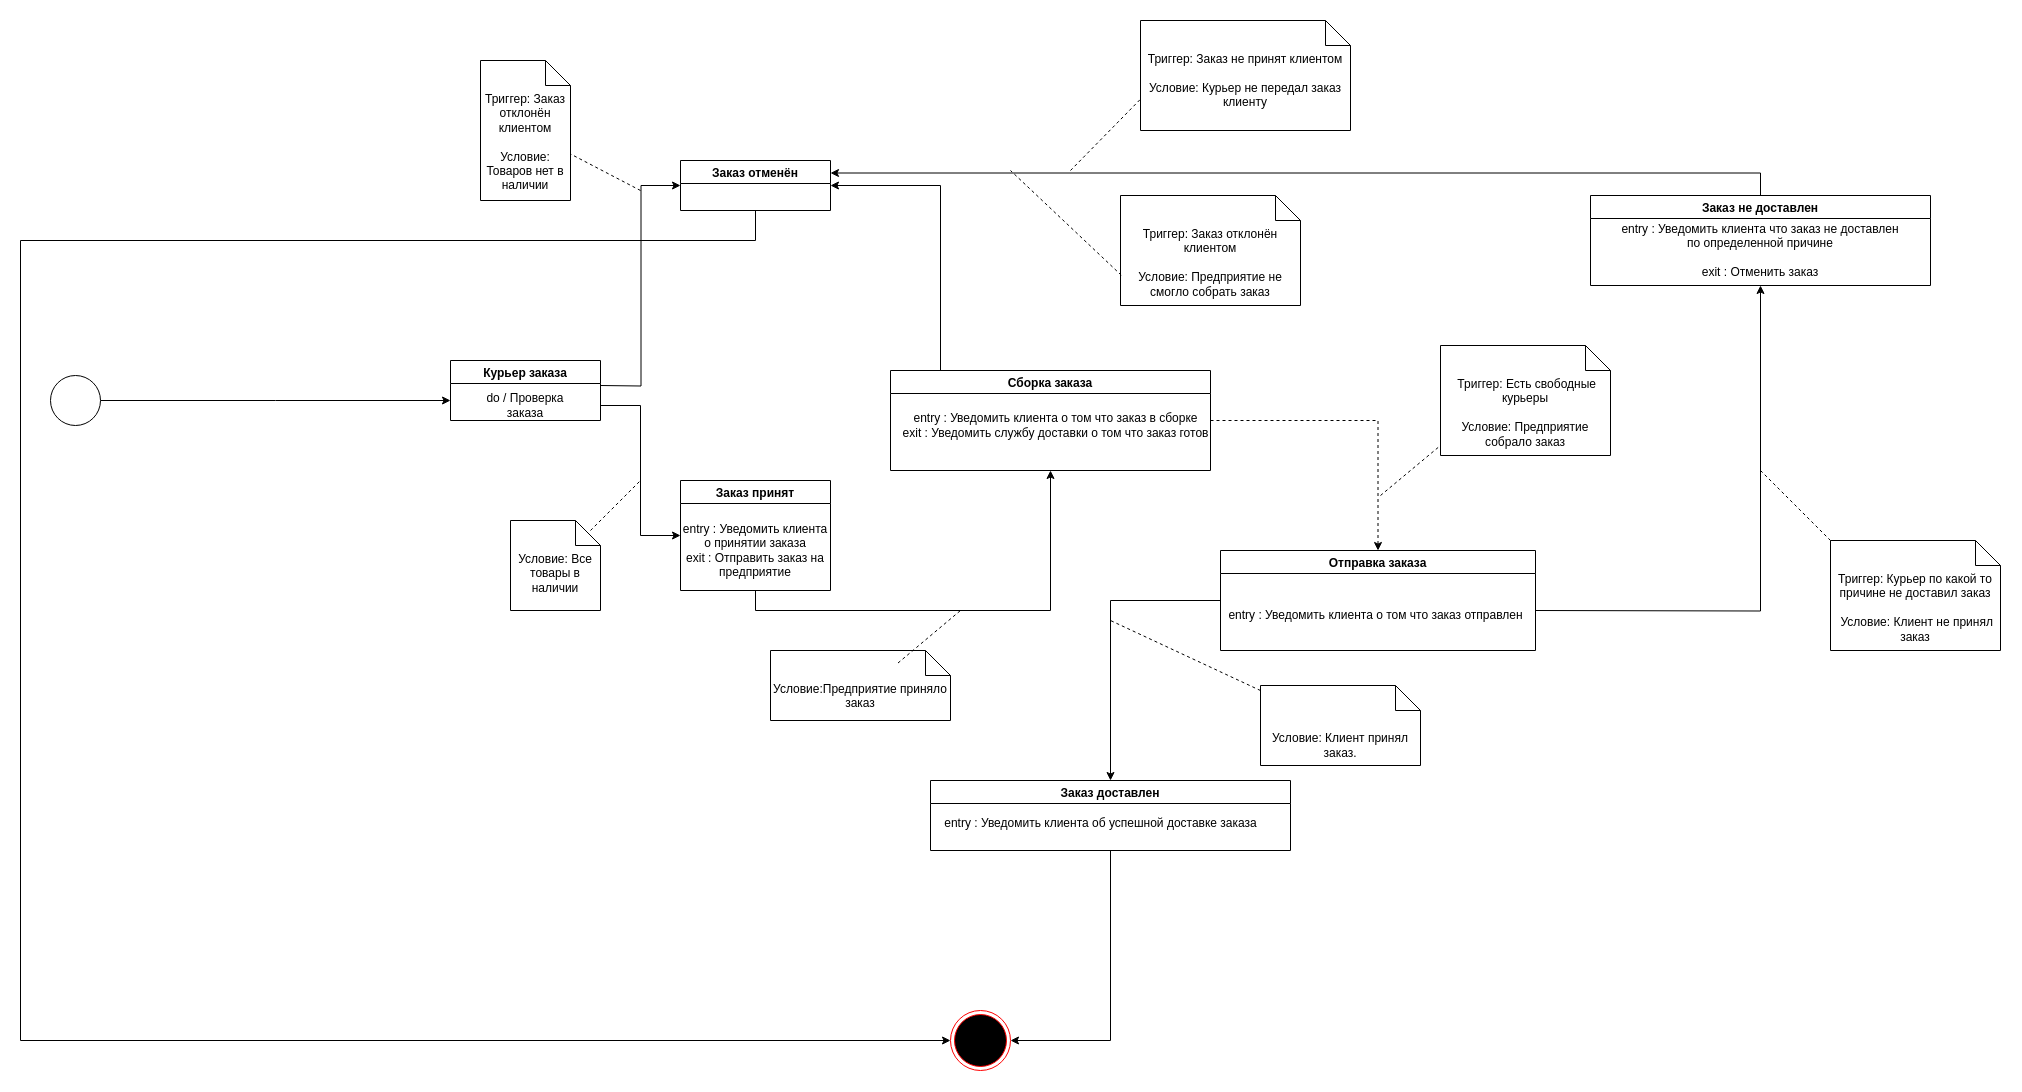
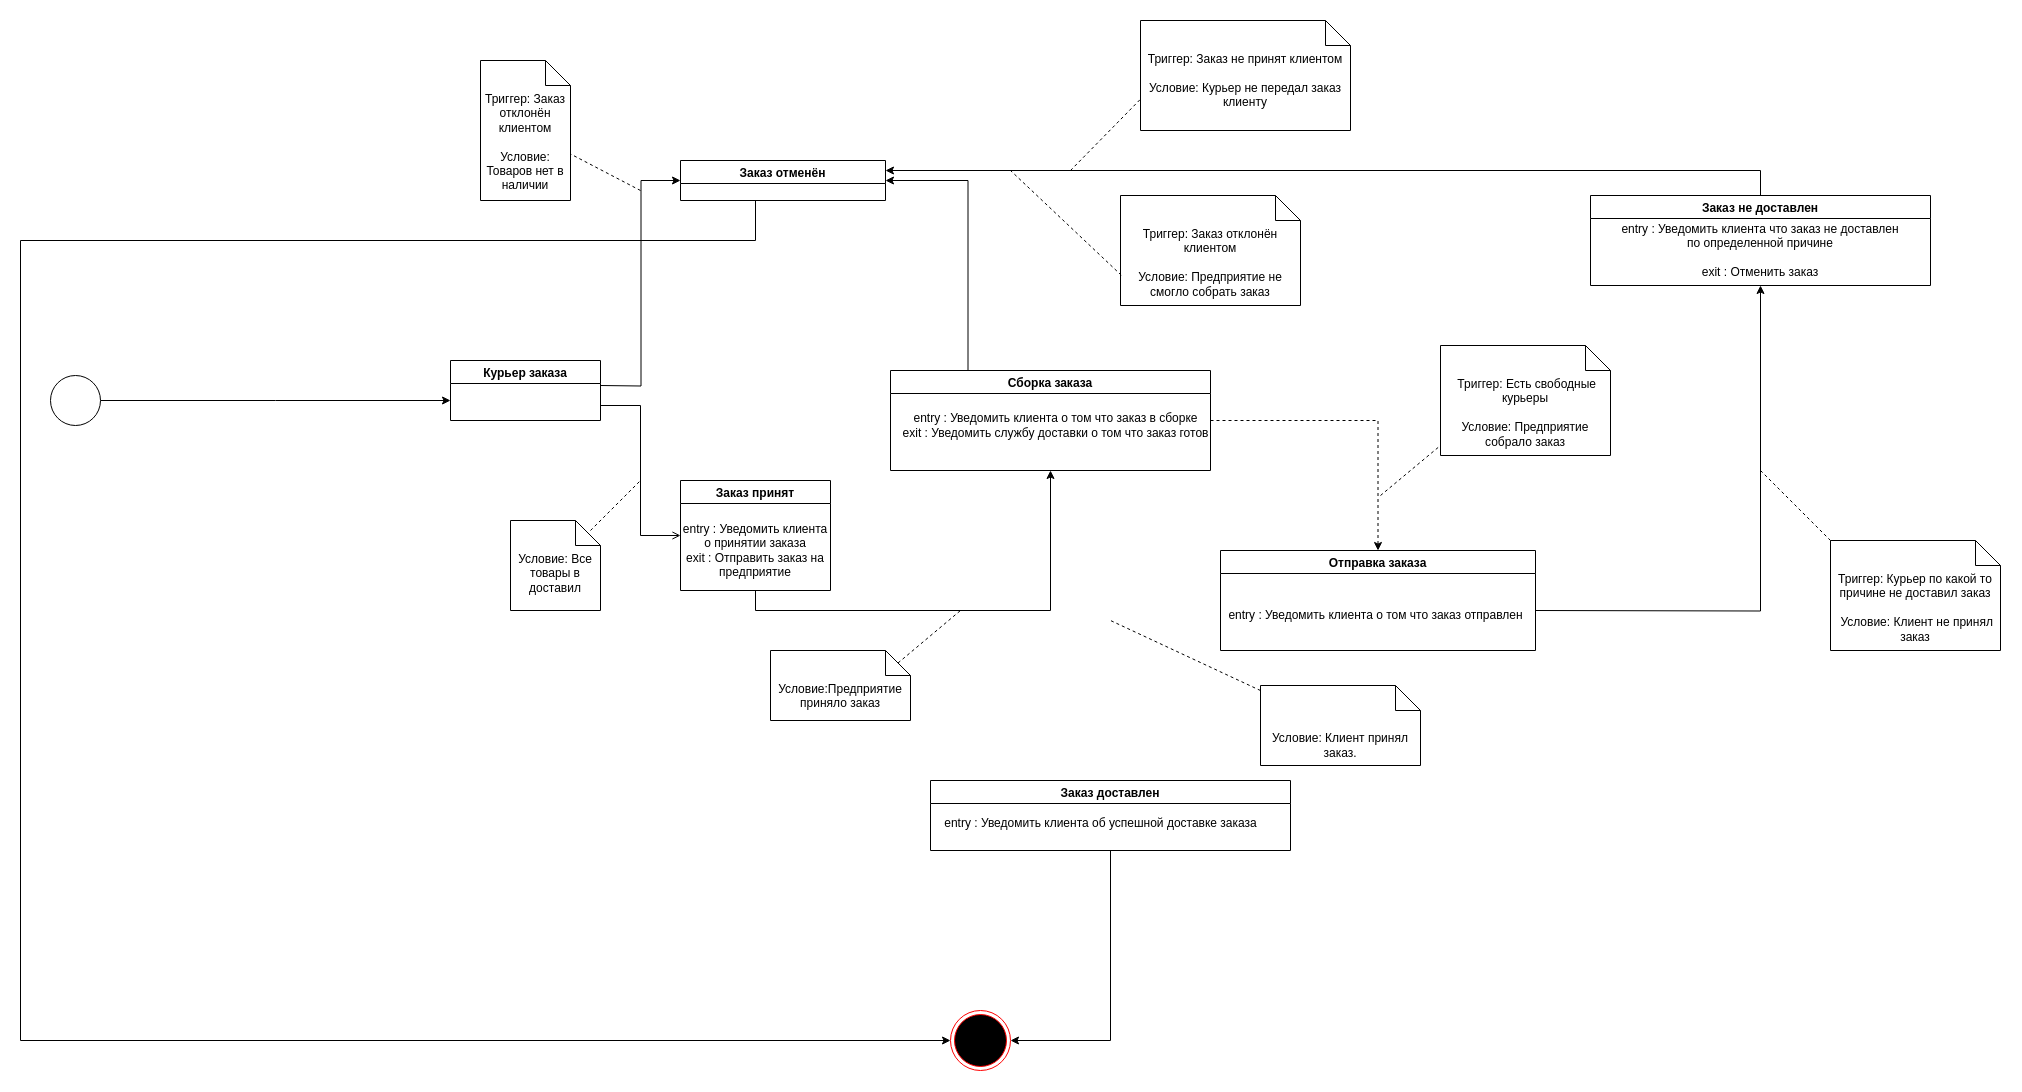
node "Заказ отменён": size 150x50 -> 205x40
node "do / Проверка заказа": removed
edge "Курьер заказа" -> "Заказ принят": arrowhead classic -> open
node "Условие: Все товары в наличии": label "Условие: Все товары в наличии" -> "Условие: Все товары в доставил"
edge "Отправка заказа" -> "Заказ доставлен": removed
node "Условие:Предприятие приняло заказ": size 180x70 -> 140x70
